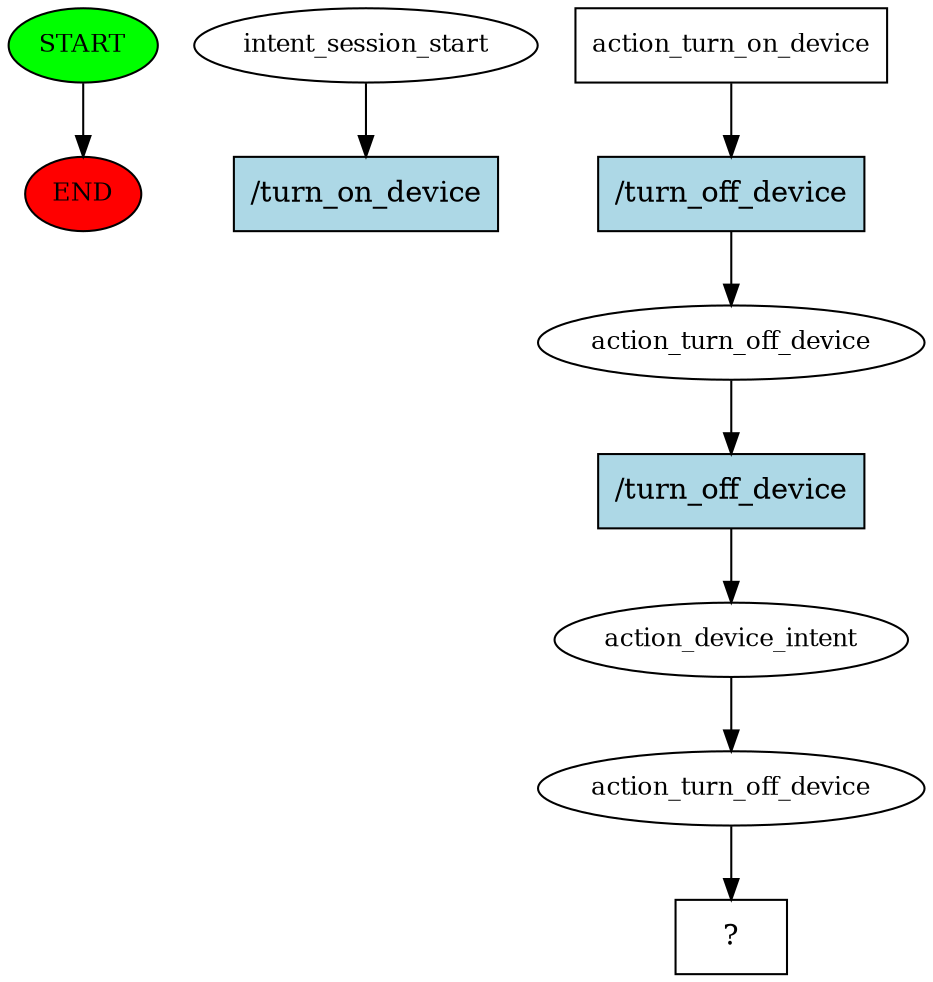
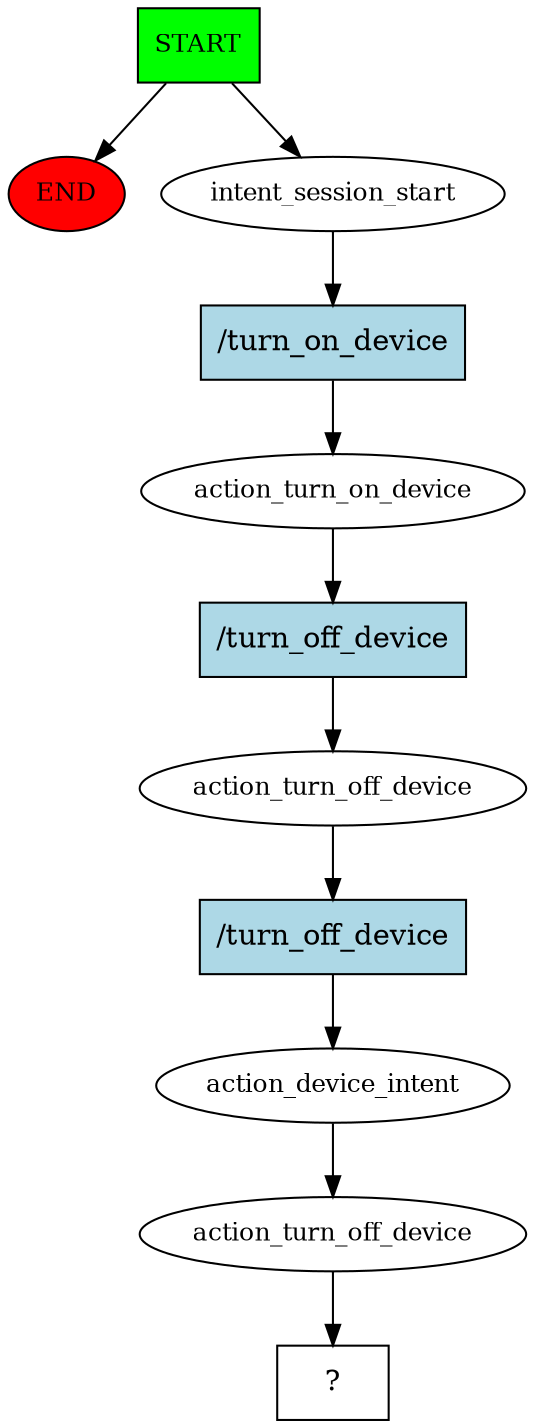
node "START": shape ellipse -> box
node "action_turn_on_device": shape box -> ellipse
edge "START" -> "intent_session_start": added
edge "/turn_on_device" -> "action_turn_on_device": added
